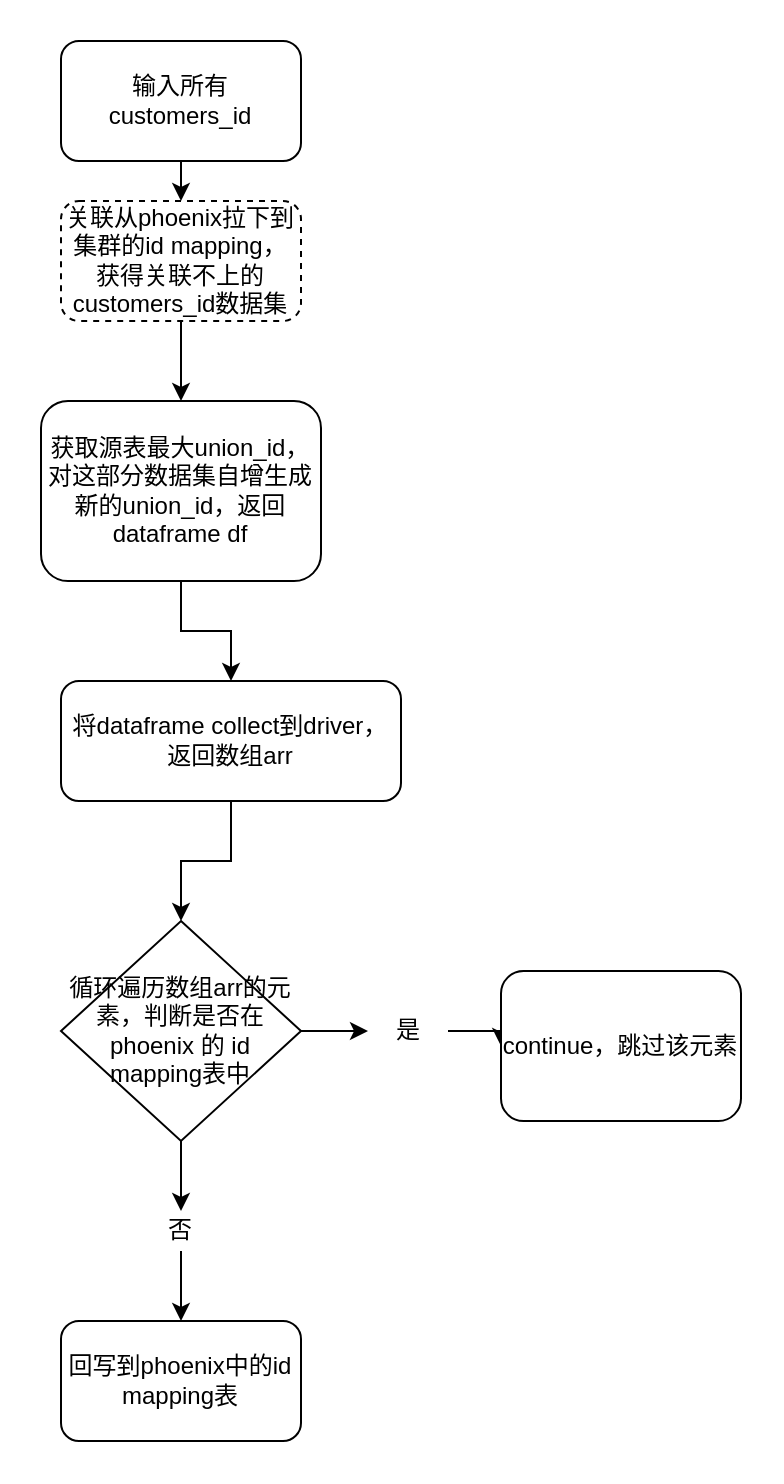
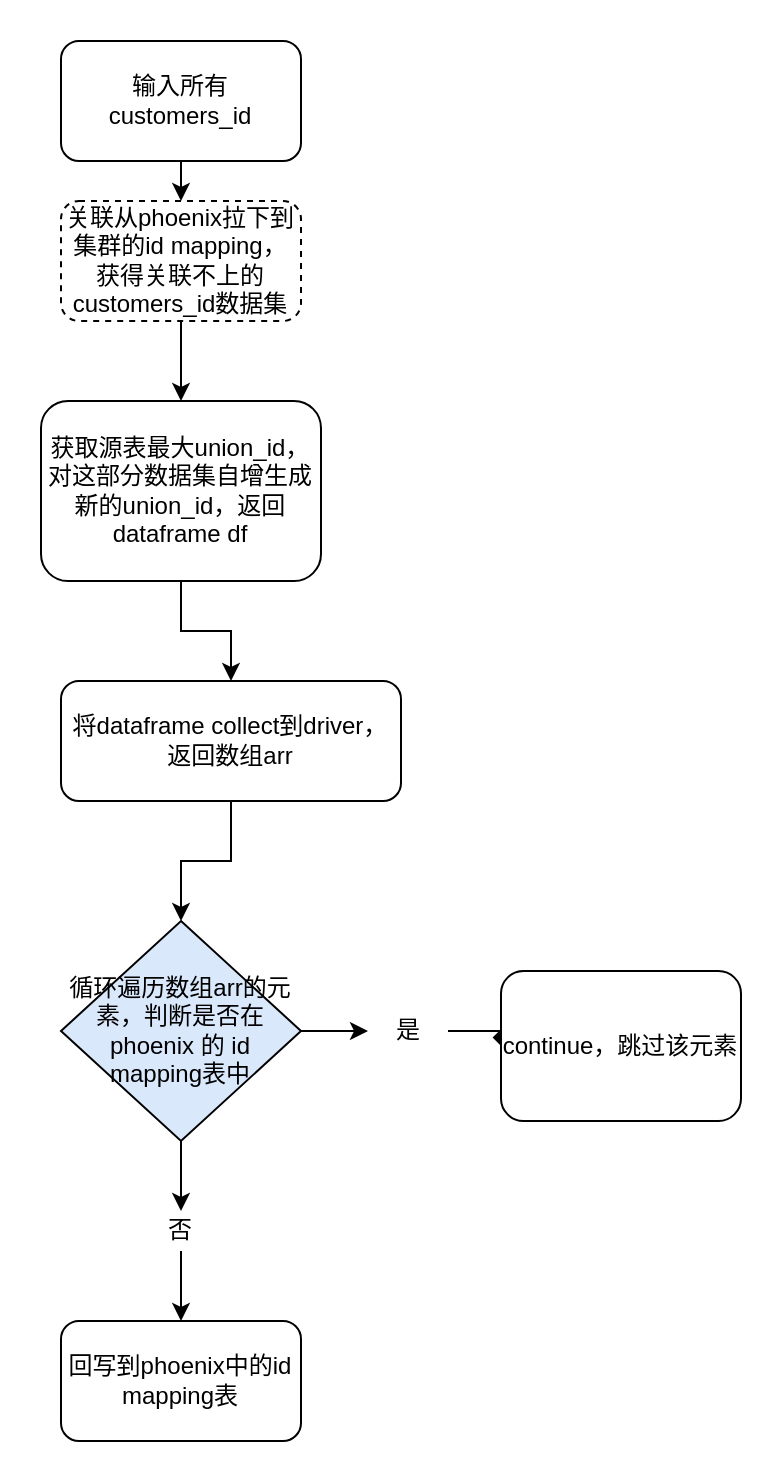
node "循环遍历数组arr的元素，判断是否在phoenix 的 id mapping表中": fillcolor #ffffff -> #dae8fc
edge "是" -> "continue，跳过该元素": arrowhead classic -> diamond
